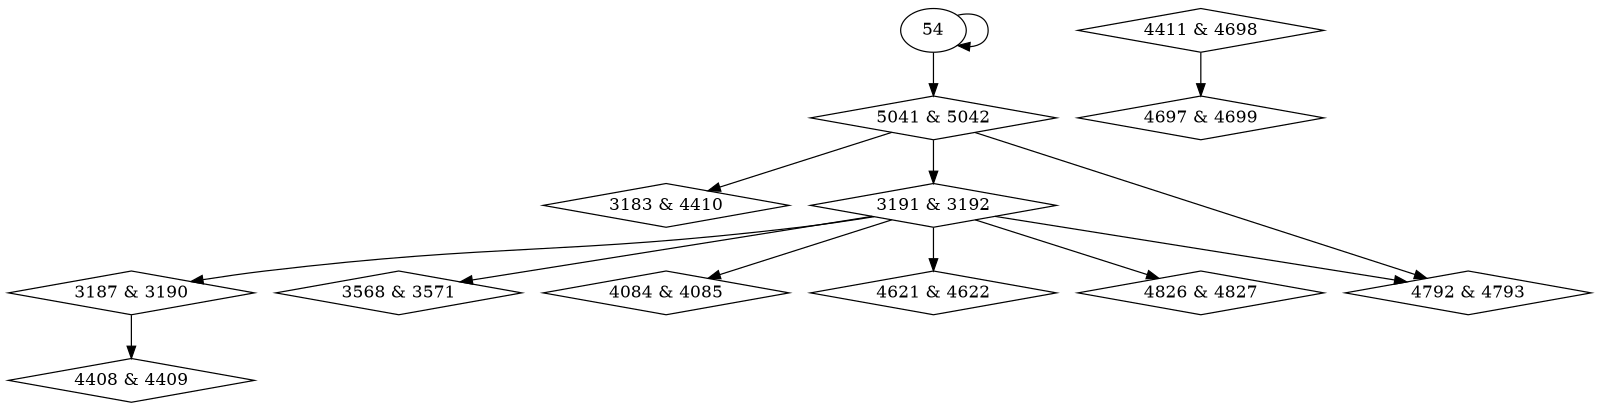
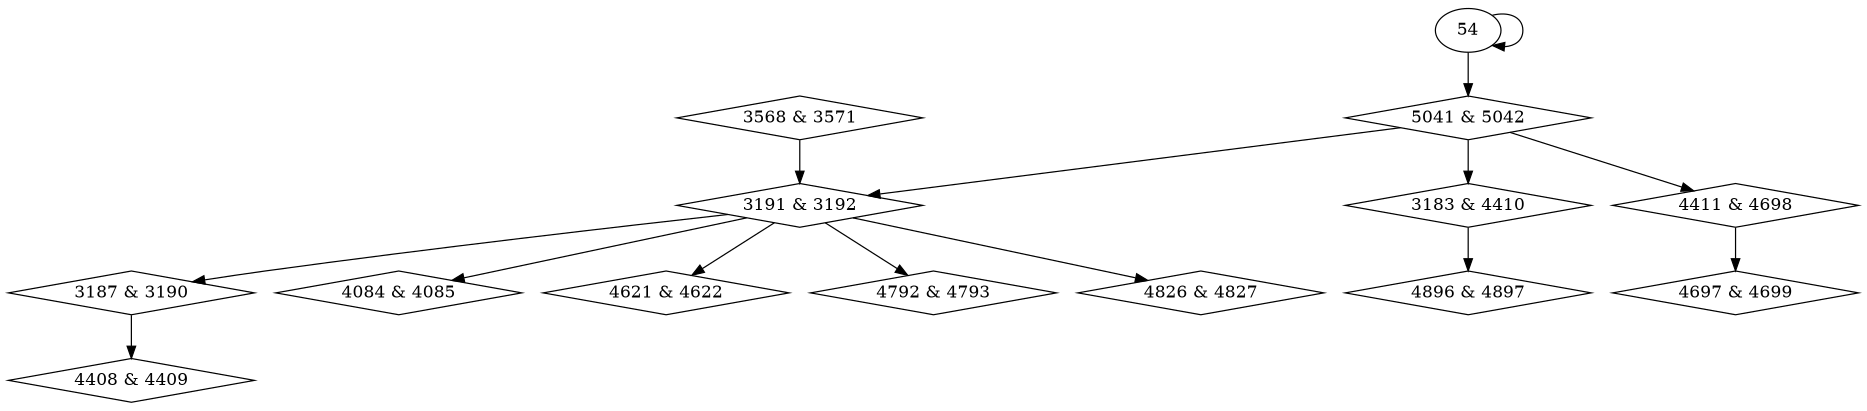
edge "5041 & 5042" -> "4792 & 4793": now "5041 & 5042" -> "4411 & 4698"
edge "3191 & 3192" -> "3568 & 3571": reversed
node "4896 & 4897": added
